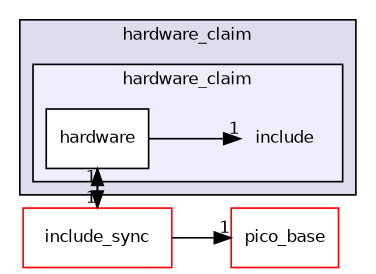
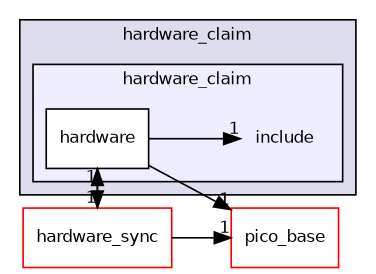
edge "hardware" -> "pico_base": added
node "include_sync": label "include_sync" -> "hardware_sync"
